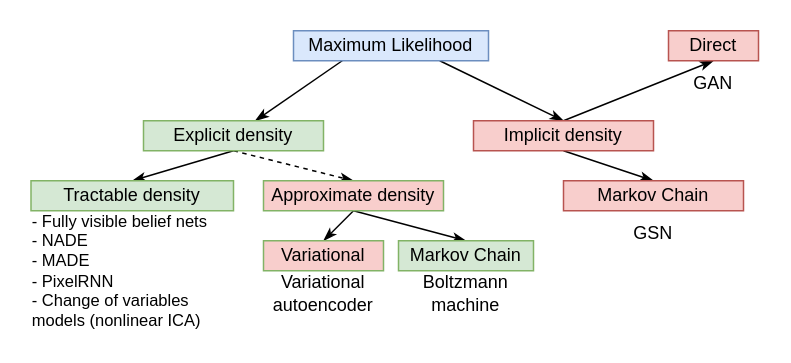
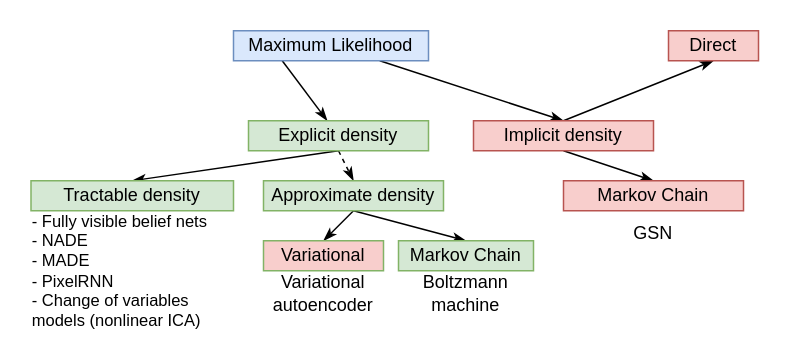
node "Maximum Likelihood": moved (391, 46) -> (331, 46)
node "GAN": removed
node "Explicit density": moved (233, 136) -> (338, 136)
node "Approximate density": fillcolor #f8cecc -> #d5e8d4
